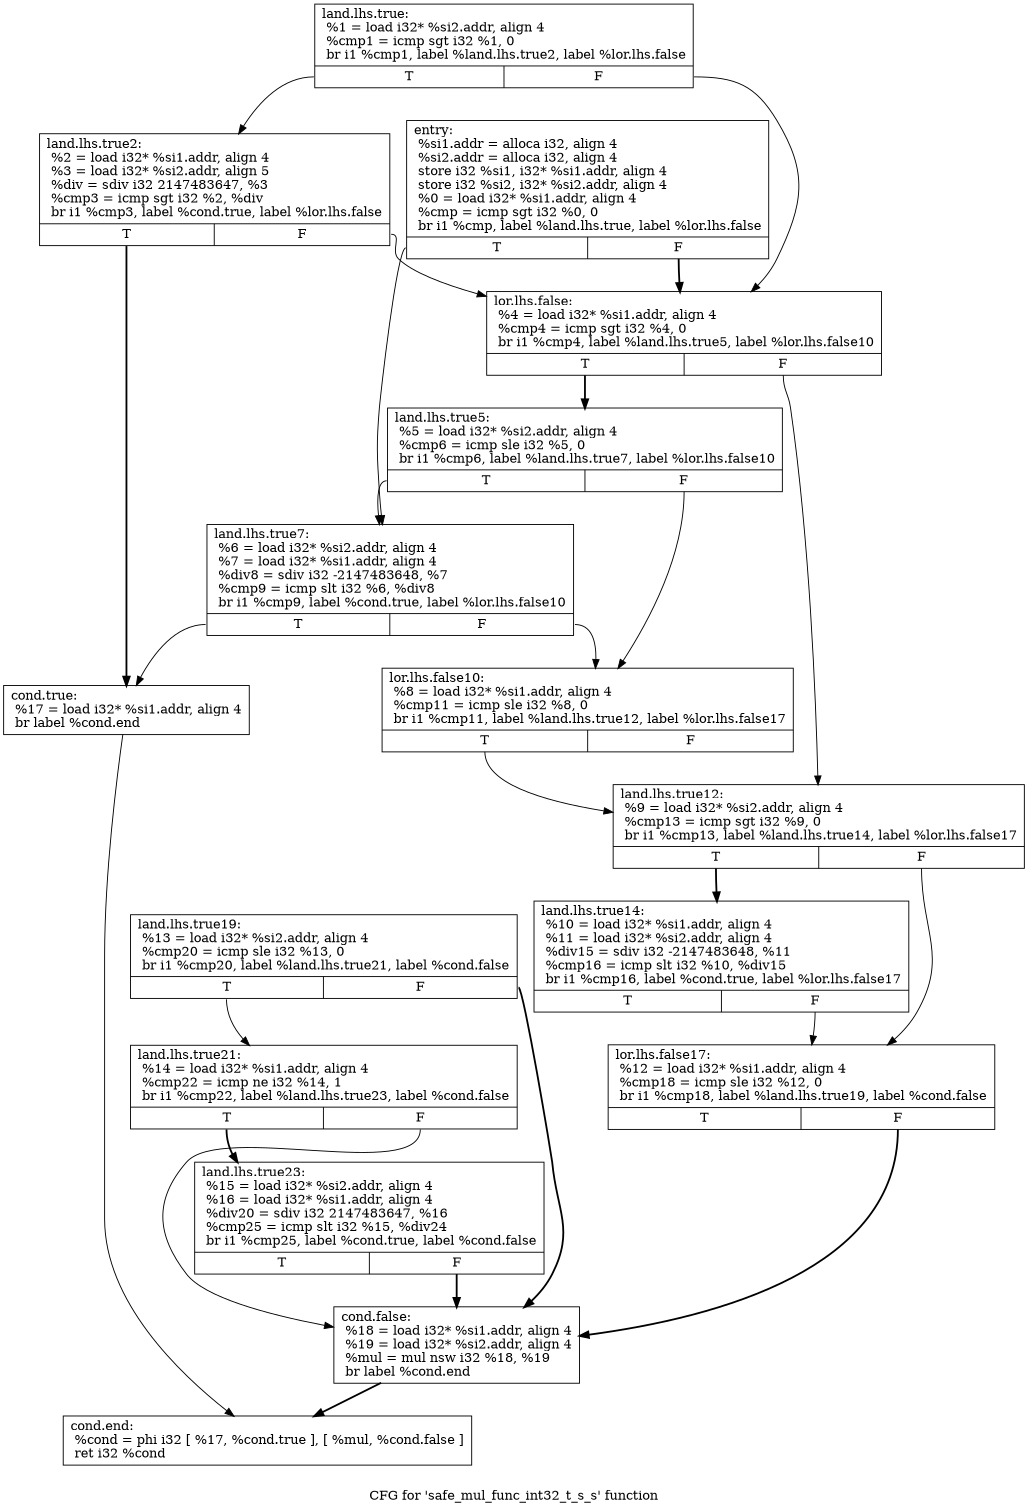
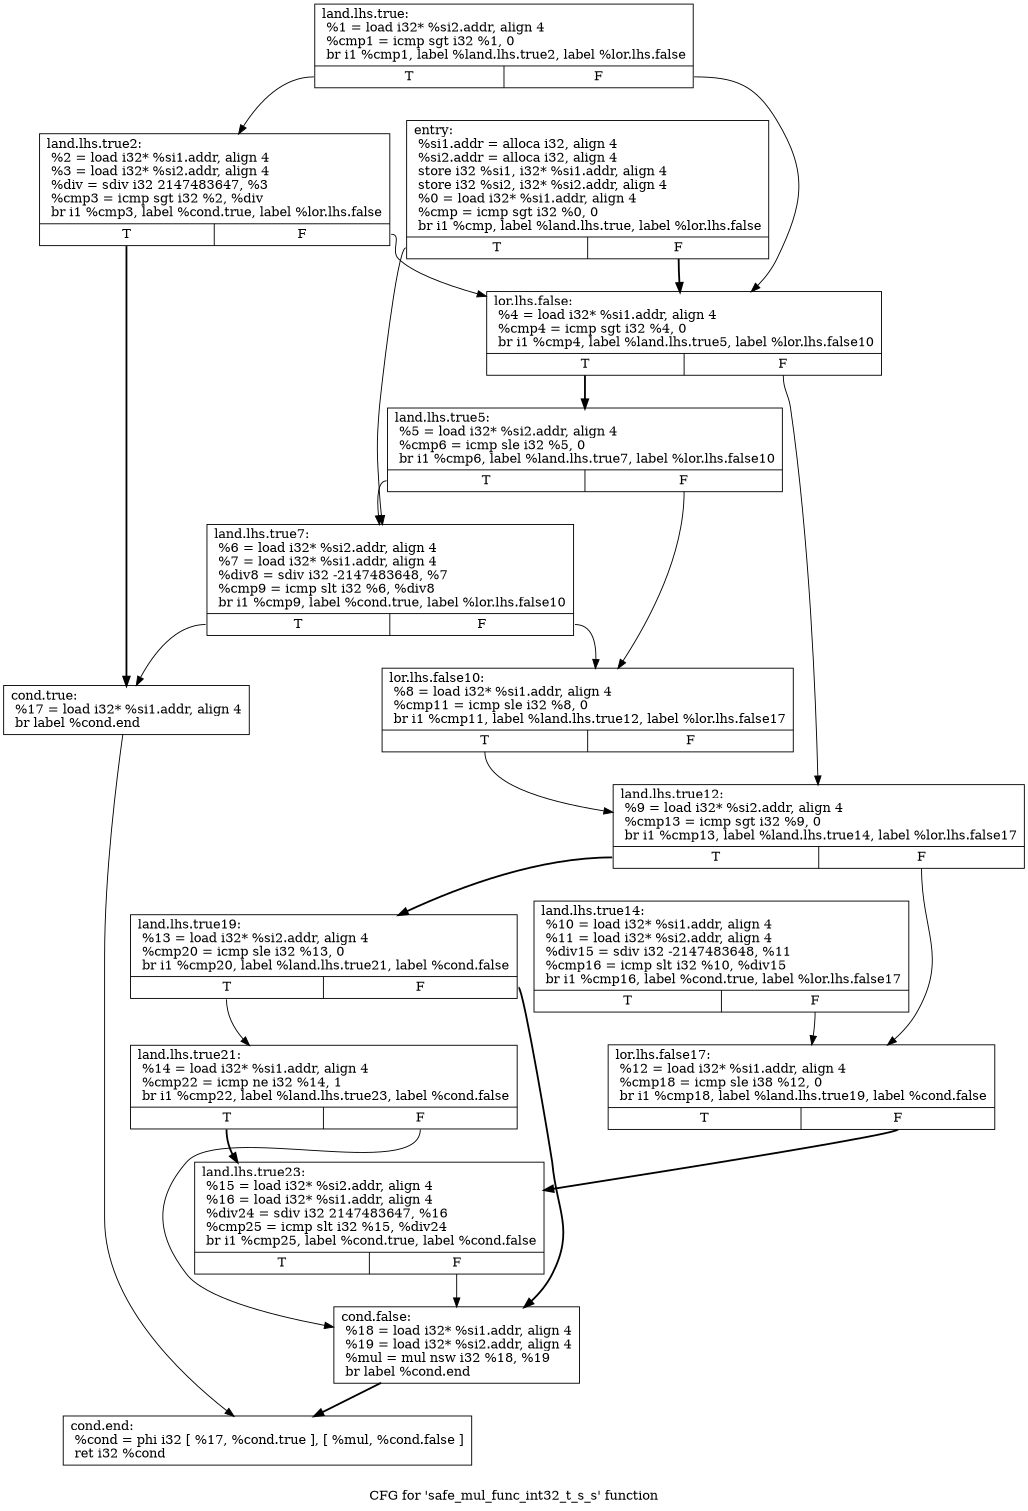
node "land.lhs.true2:": text "%3 = load i32* %si2.addr, align 5" -> "%3 = load i32* %si2.addr, align 4"
edge "land.lhs.true12:" -> "land.lhs.true14:": now "land.lhs.true12:" -> "land.lhs.true19:"
node "lor.lhs.false17:": text "%cmp18 = icmp sle i32 %12, 0" -> "%cmp18 = icmp sle i38 %12, 0"
node "land.lhs.true23:": text "%div20 = sdiv i32 2147483647, %16" -> "%div24 = sdiv i32 2147483647, %16"
edge "lor.lhs.false17:" -> "cond.false:": now "lor.lhs.false17:" -> "land.lhs.true23:"
edge "land.lhs.true23:" -> "cond.false:": style bold -> solid
